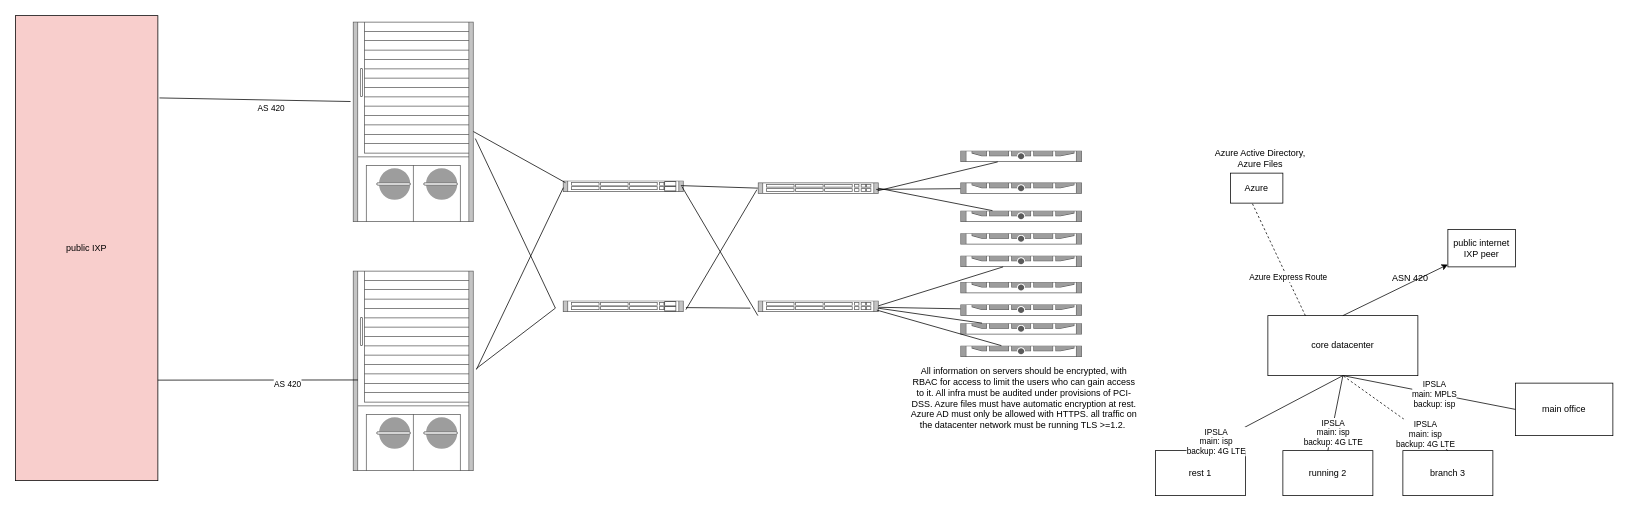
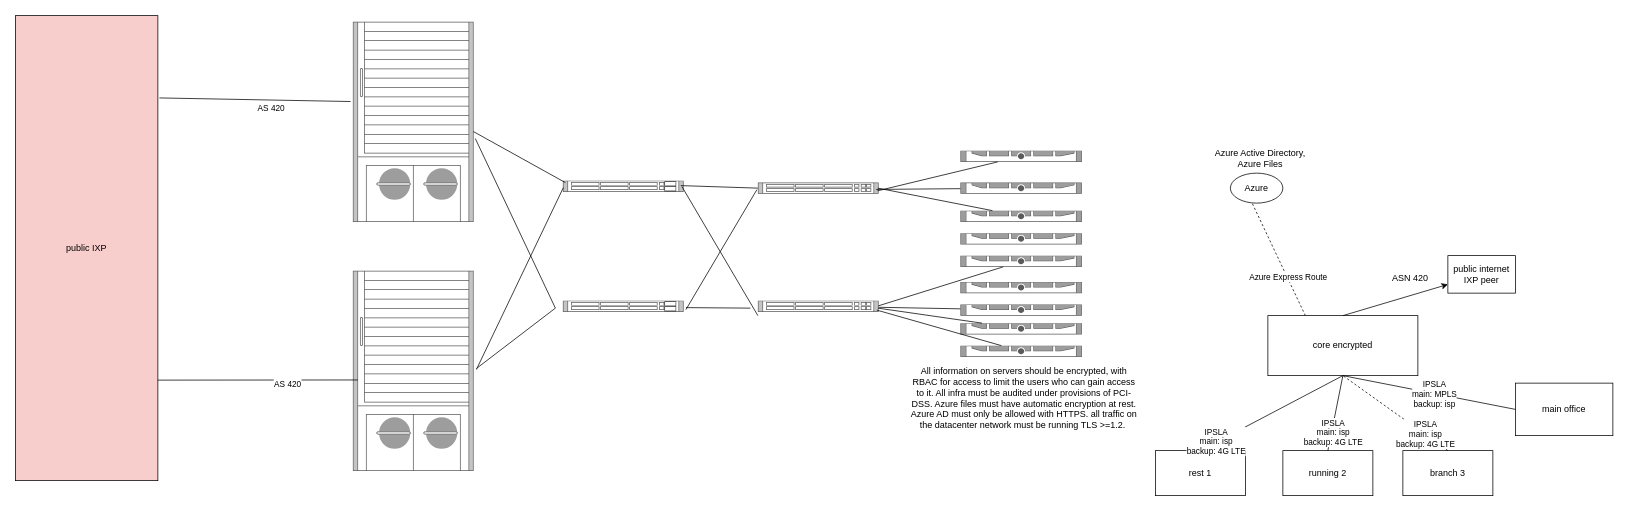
node "Azure": shape rectangle -> ellipse
node "public internet IXP peer": moved (1482, 248) -> (1482, 274)
node "core datacenter": label "core datacenter" -> "core encrypted"
